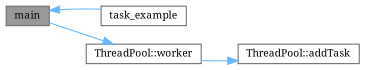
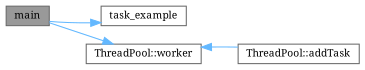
edge "task_example" -> "main": reversed
edge "ThreadPool::worker" -> "ThreadPool::addTask": reversed
